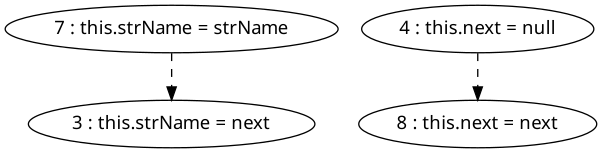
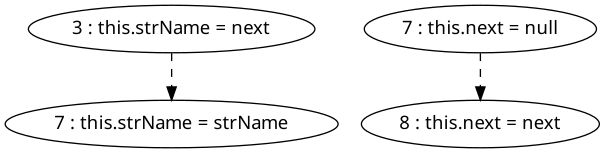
node "4 : this.next = null": label "4 : this.next = null" -> "7 : this.next = null"
edge "7 : this.strName = strName" -> "3 : this.strName = next": reversed
